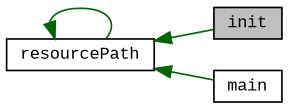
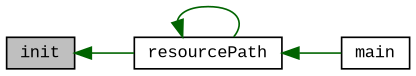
edge "init" -> "resourcePath": reversed
